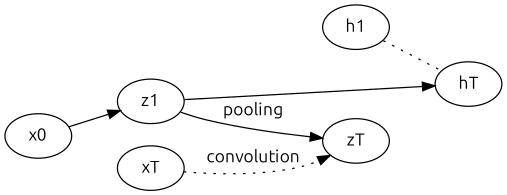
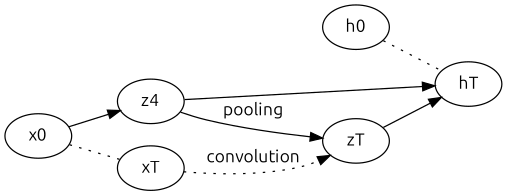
node "h1": label "h1" -> "h0"
node "z1": label "z1" -> "z4"
edge "zT" -> "hT": added
edge "x0" -- "xT": added
